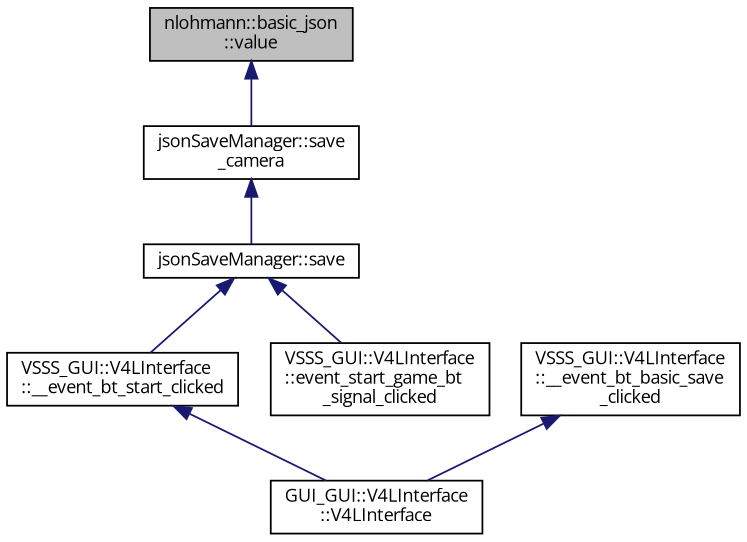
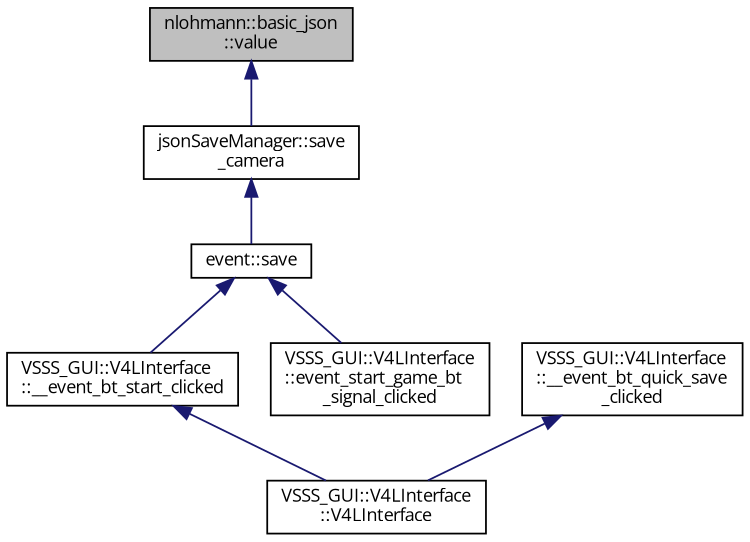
node "jsonSaveManager::save": label "jsonSaveManager::save" -> "event::save"
node "VSSS_GUI::V4LInterface ::__event_bt_basic_save _clicked": label "VSSS_GUI::V4LInterface ::__event_bt_basic_save _clicked" -> "VSSS_GUI::V4LInterface ::__event_bt_quick_save _clicked"
node "GUI_GUI::V4LInterface ::V4LInterface": label "GUI_GUI::V4LInterface ::V4LInterface" -> "VSSS_GUI::V4LInterface ::V4LInterface"
